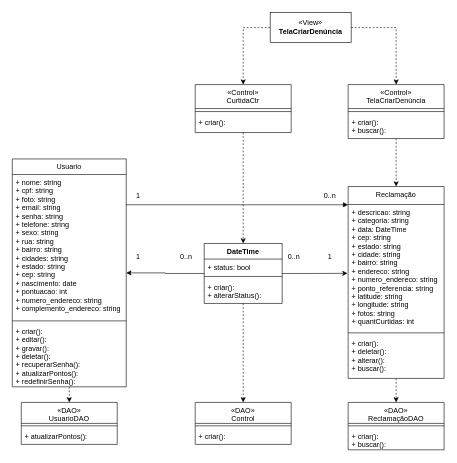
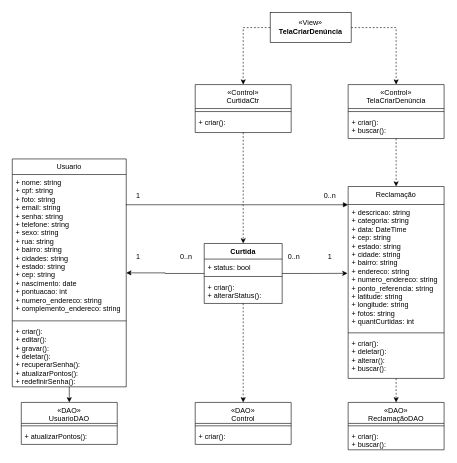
node "DateTime": label "DateTime" -> "Curtida"
edge "Usuario" -> "«DAO» UsuarioDAO": style dashed -> solid
